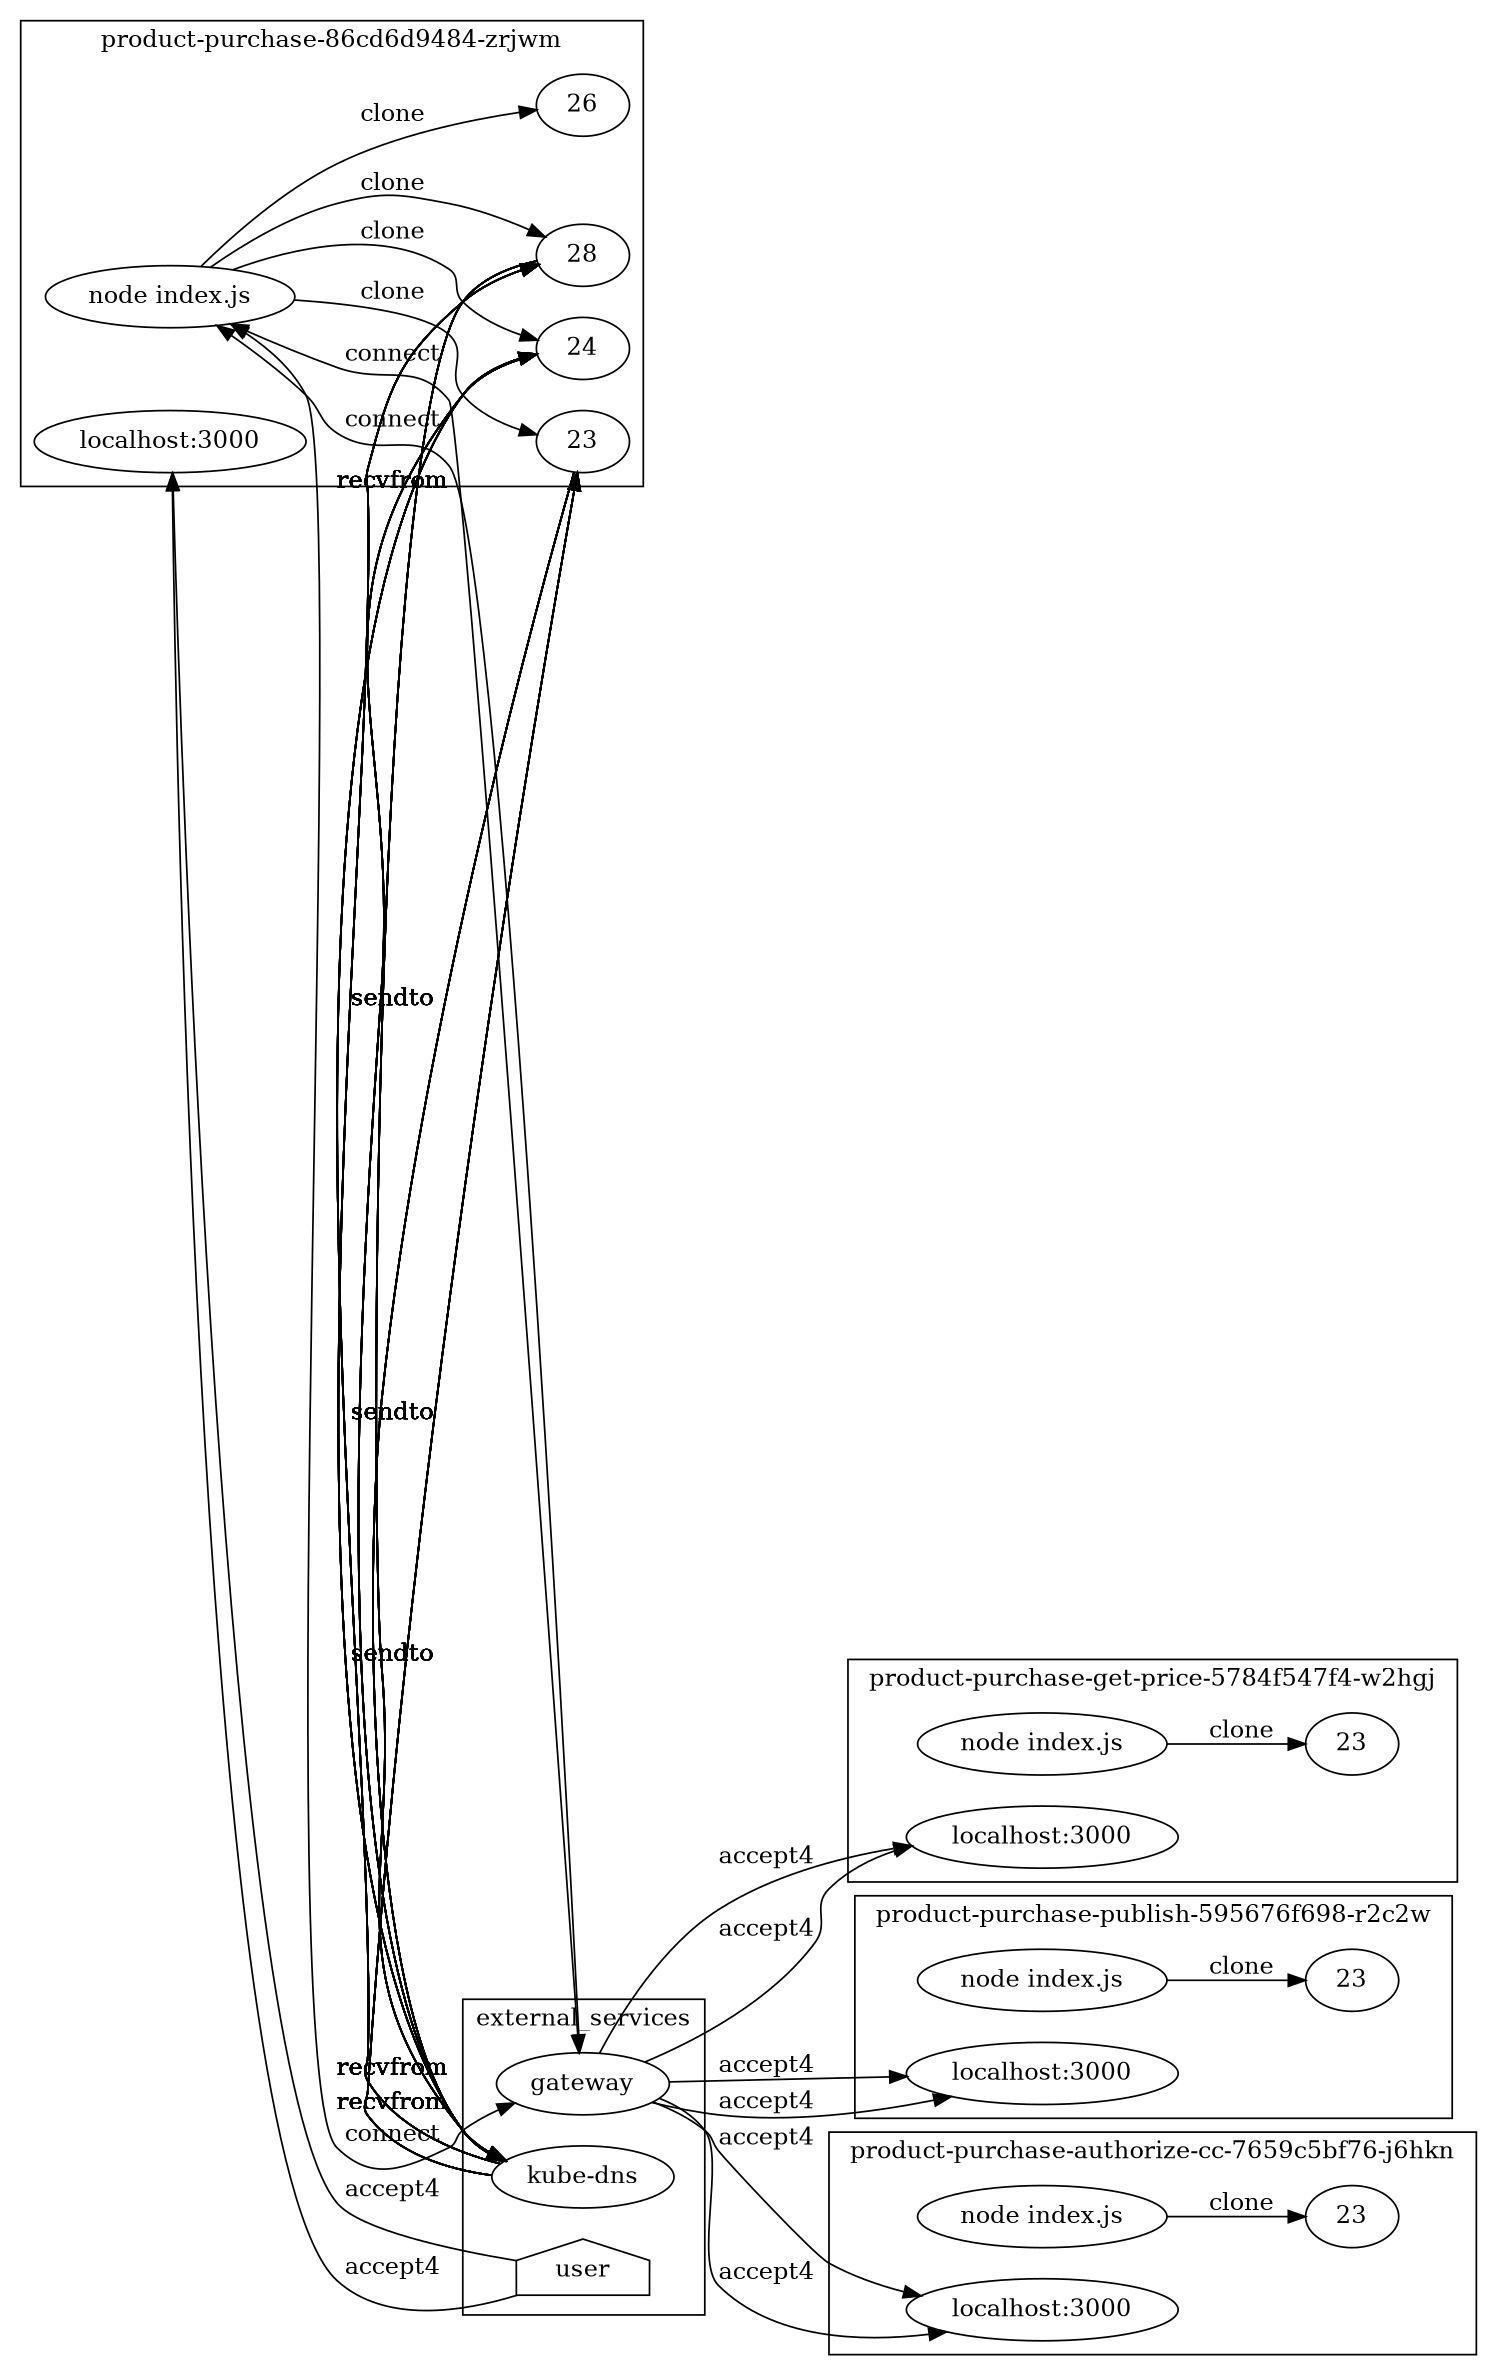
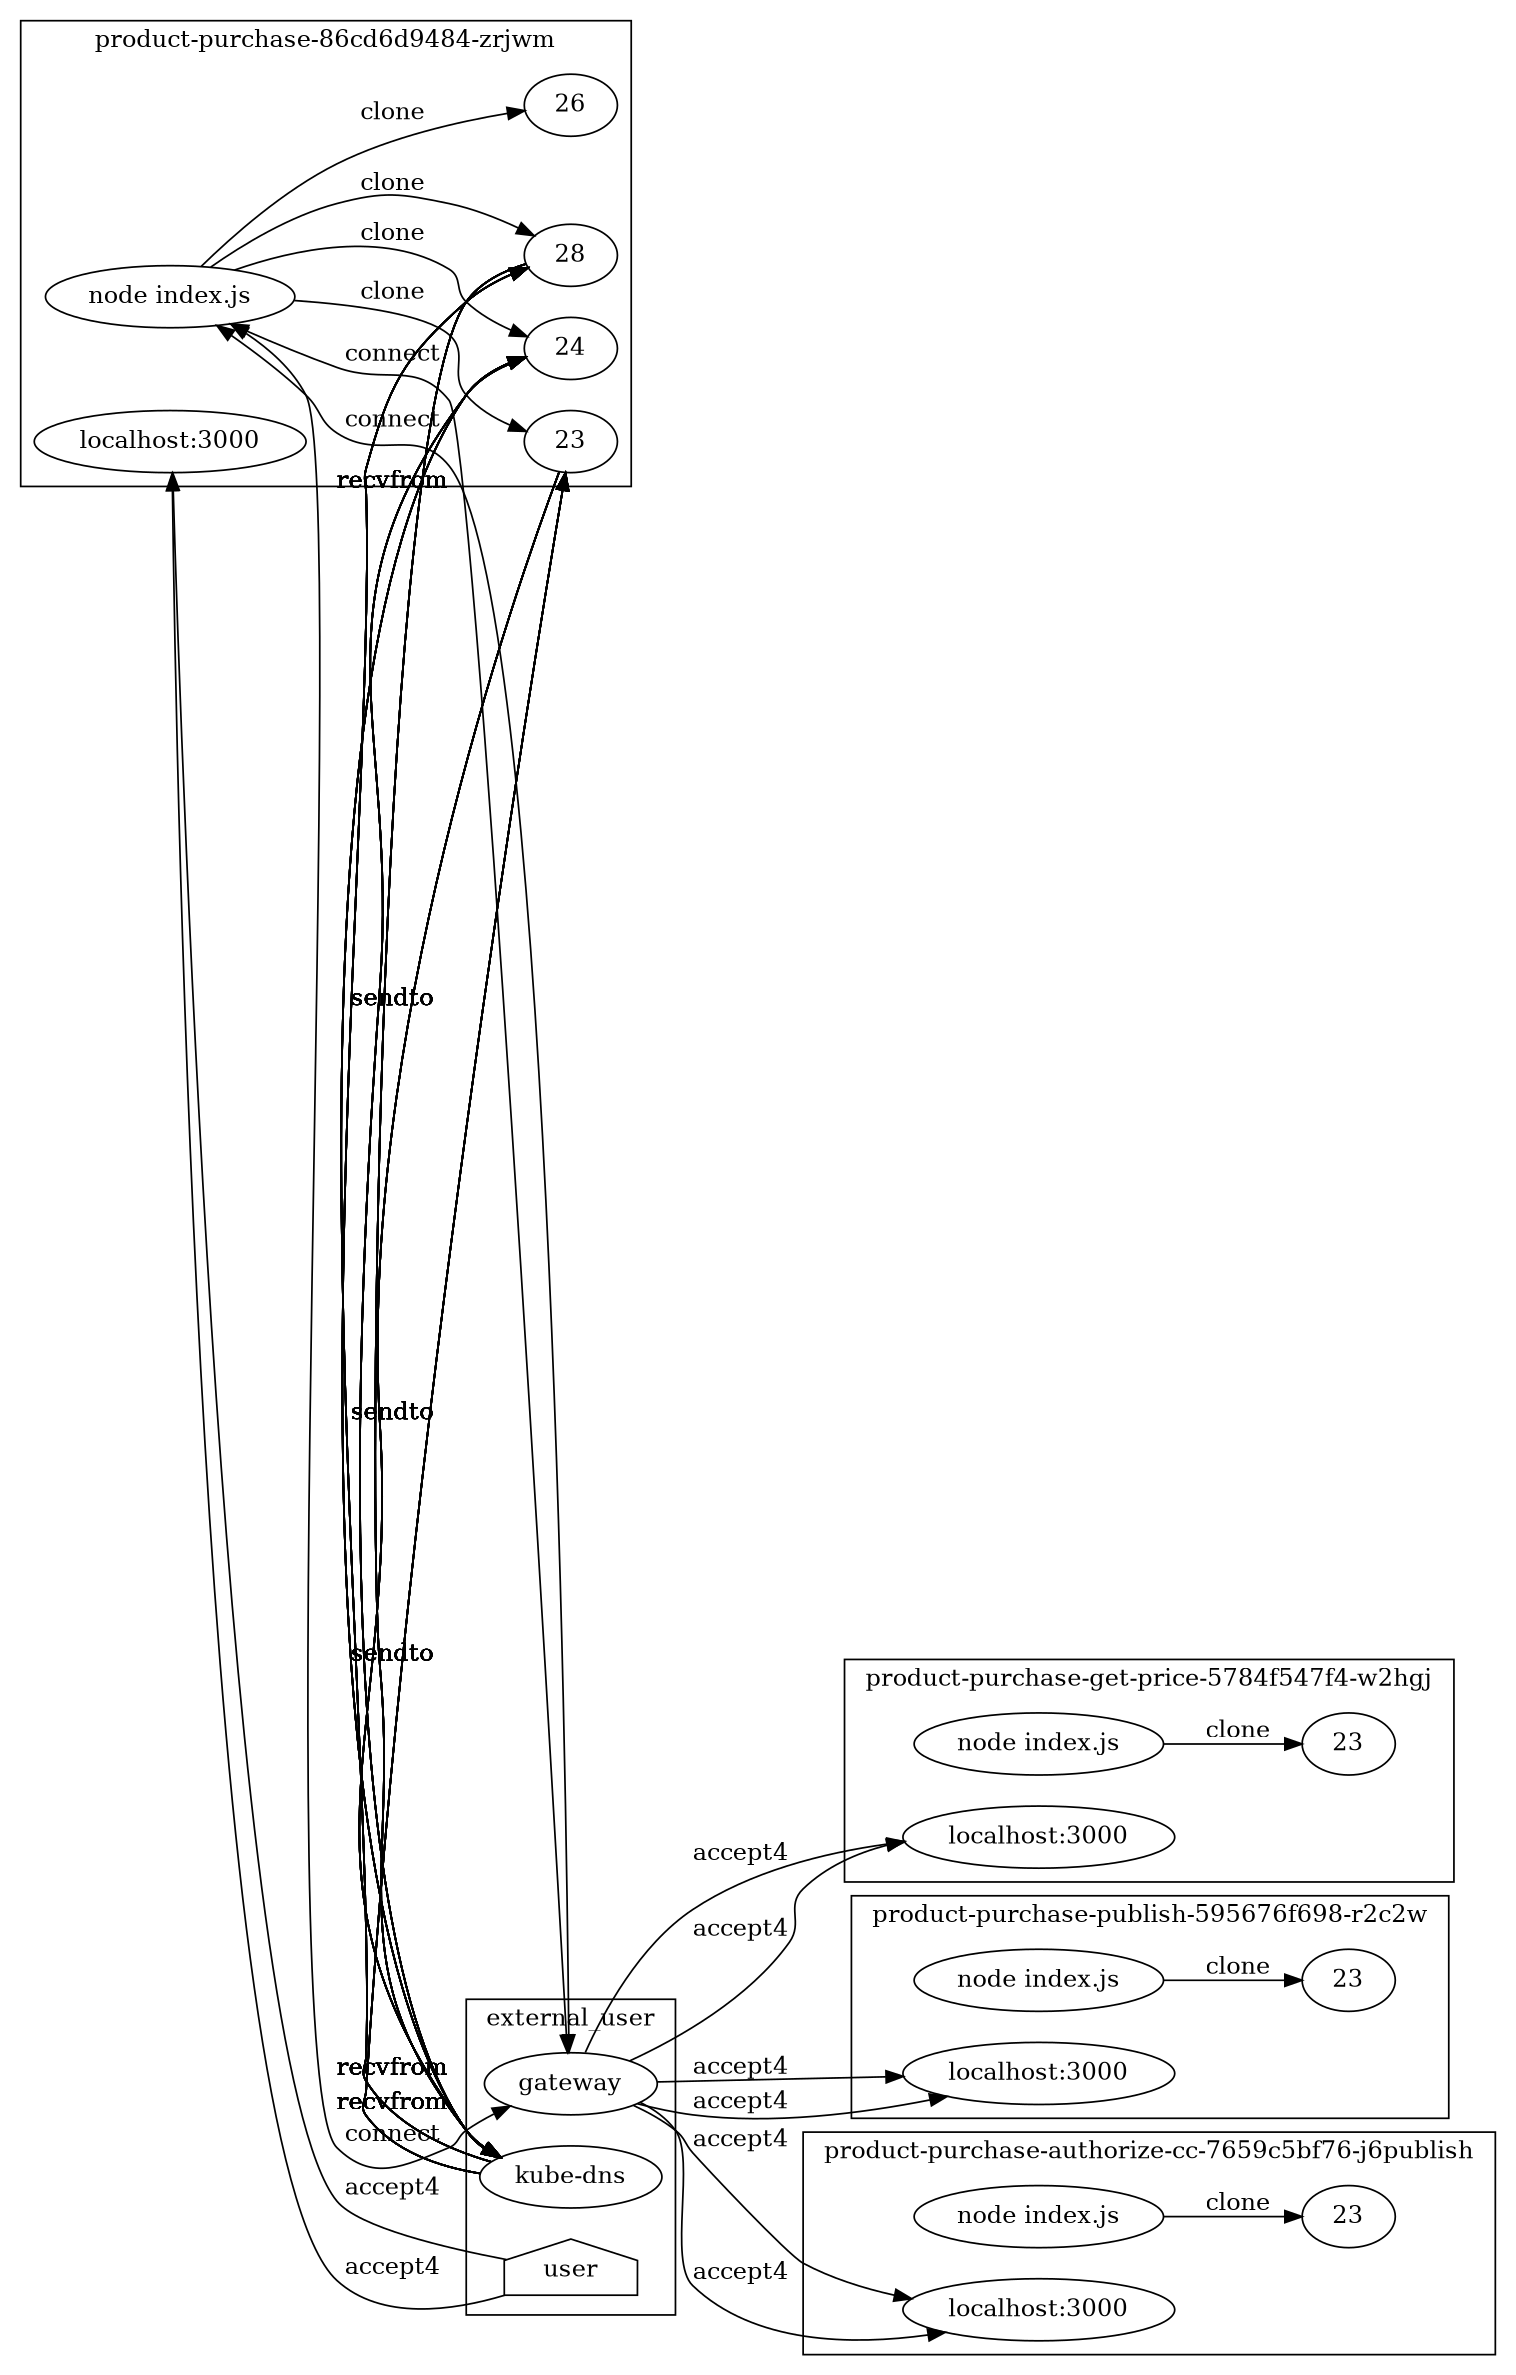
cluster "external_services": label "external_services" -> "external_user"
cluster " product-purchase-authorize-cc-7659c5bf76-j6hkn ": label " product-purchase-authorize-cc-7659c5bf76-j6hkn " -> " product-purchase-authorize-cc-7659c5bf76-j6publish "
